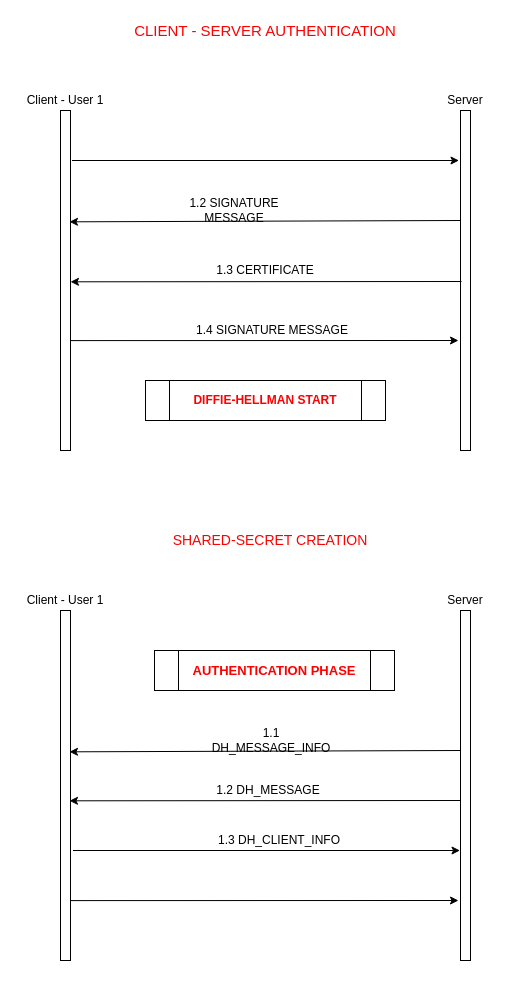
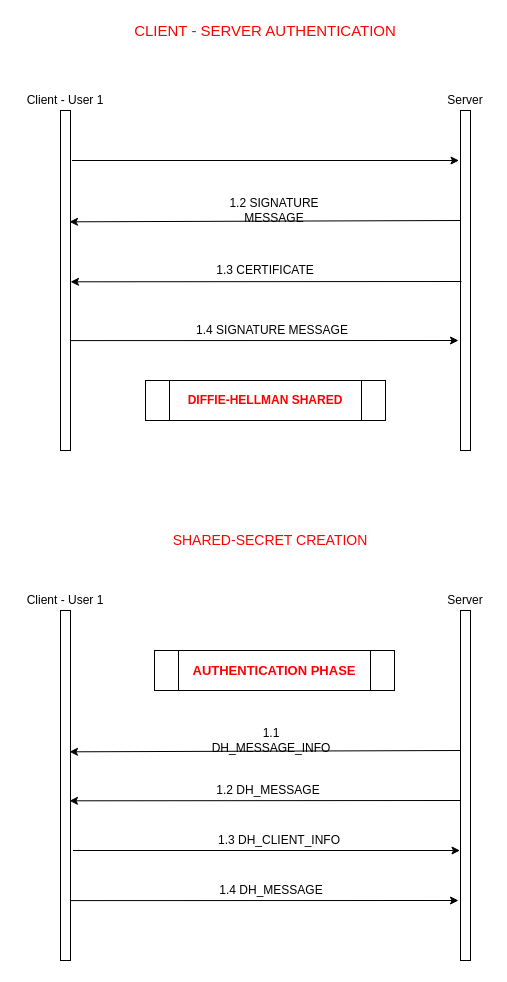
node "1.2 SIGNATURE MESSAGE": moved (235, 211) -> (275, 211)
node "DIFFIE-HELLMAN START": label "DIFFIE-HELLMAN START" -> "DIFFIE-HELLMAN SHARED"
node "1.4 DH_MESSAGE": added
